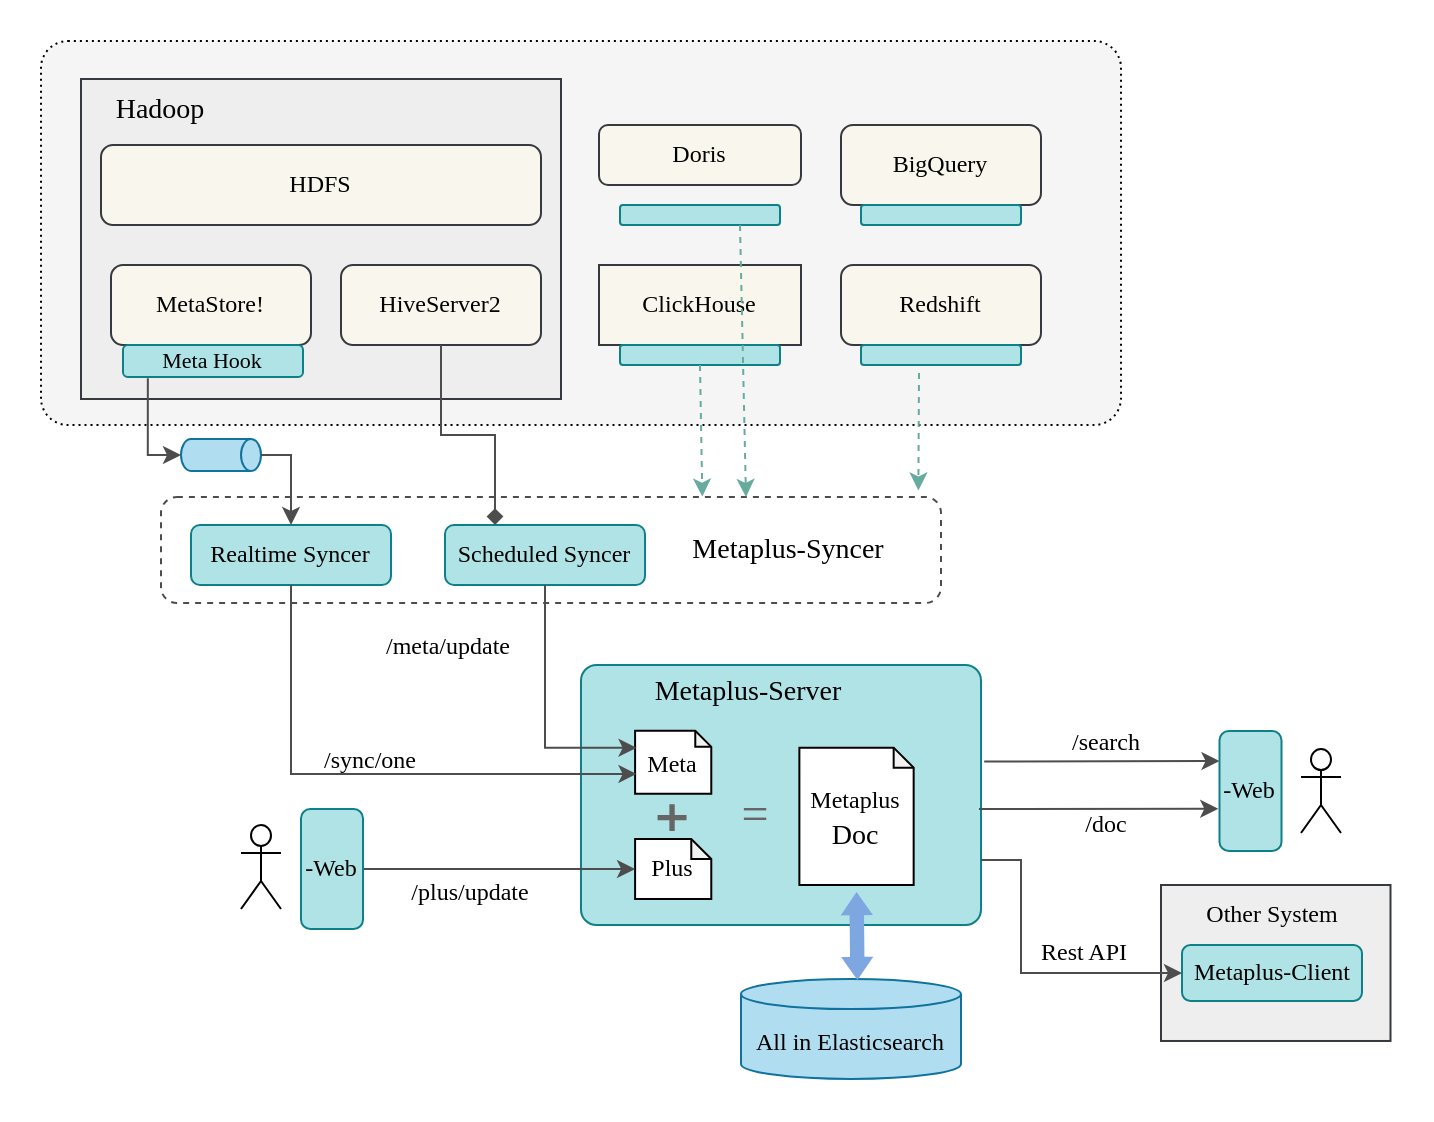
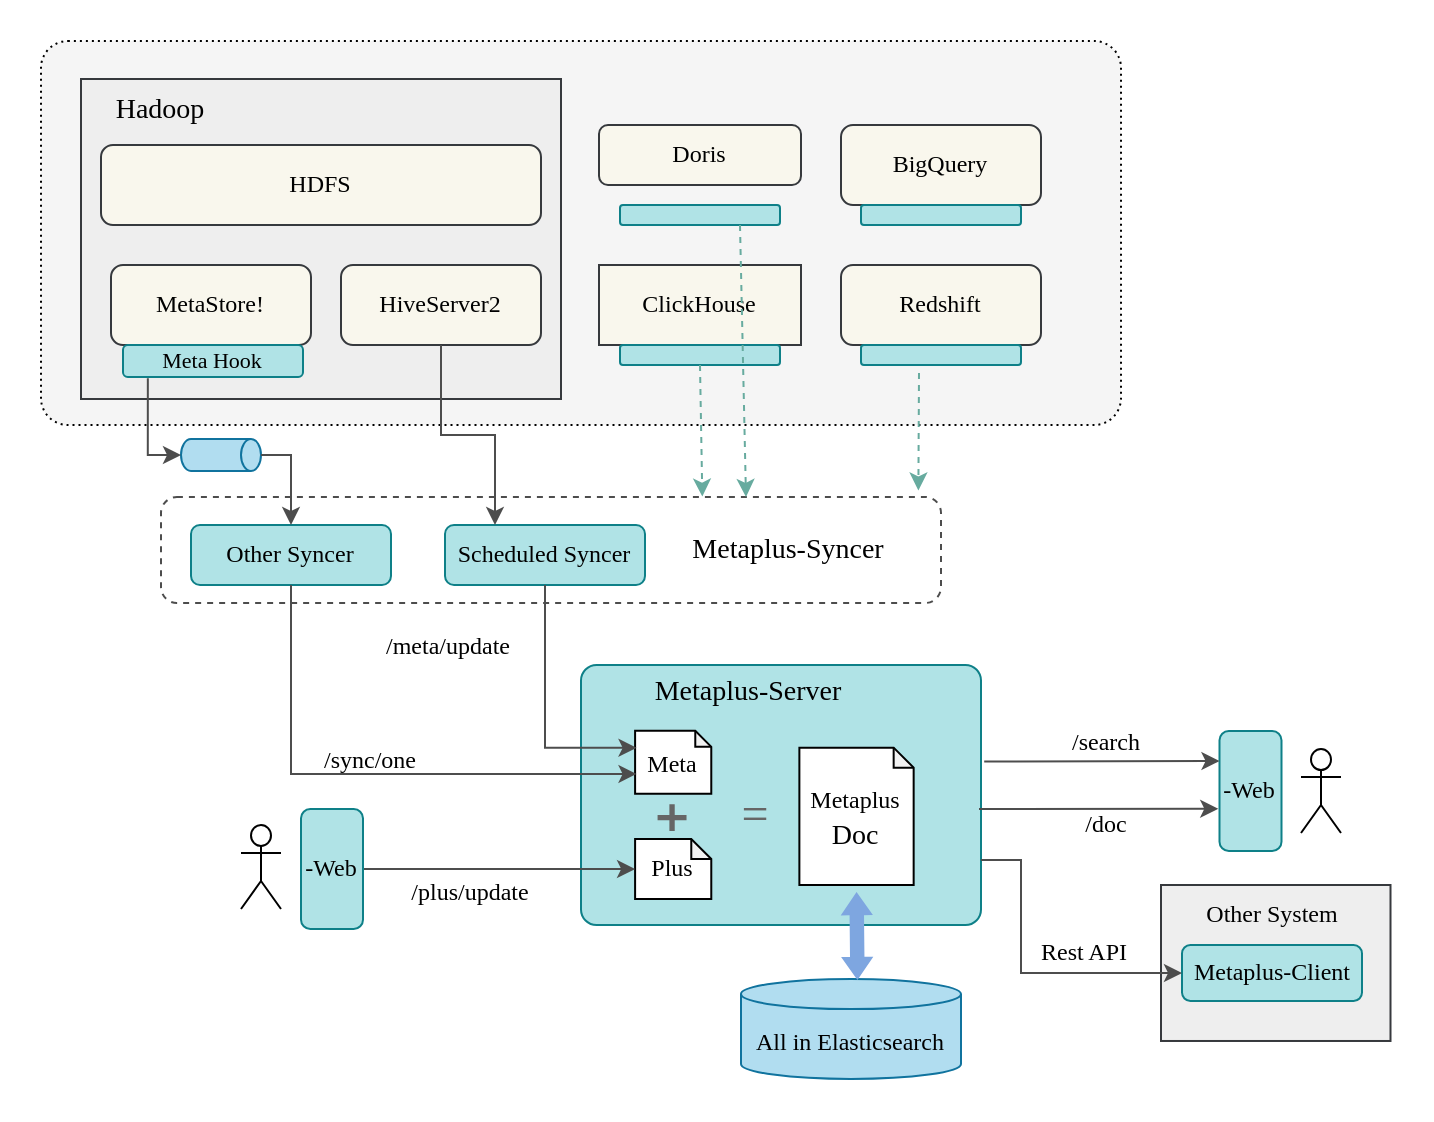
edge "HiveServer2" -> "Scheduled Syncer": arrowhead diamond -> classic
node "Realtime Syncer": label "Realtime Syncer" -> "Other Syncer"
